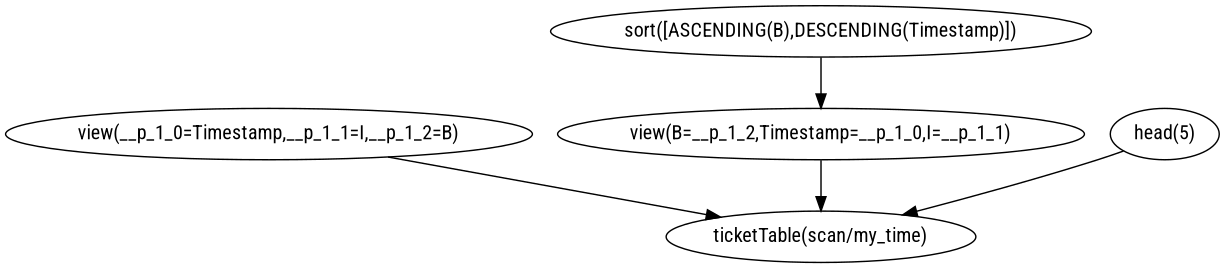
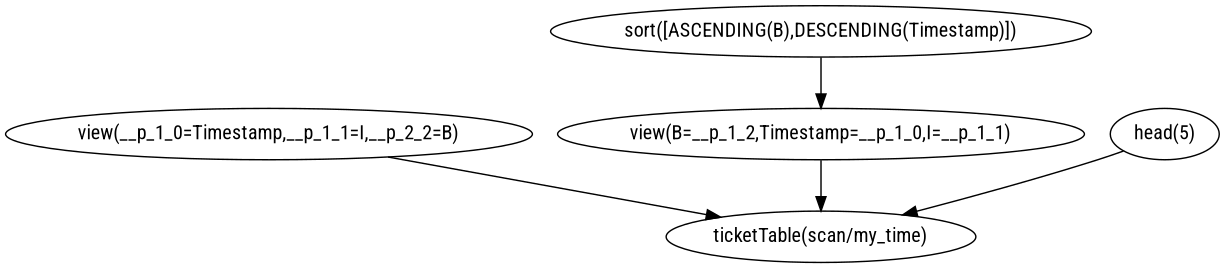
node "view(__p_1_0=Timestamp,__p_1_1=I,__p_1_2=B)": label "view(__p_1_0=Timestamp,__p_1_1=I,__p_1_2=B)" -> "view(__p_1_0=Timestamp,__p_1_1=I,__p_2_2=B)"
